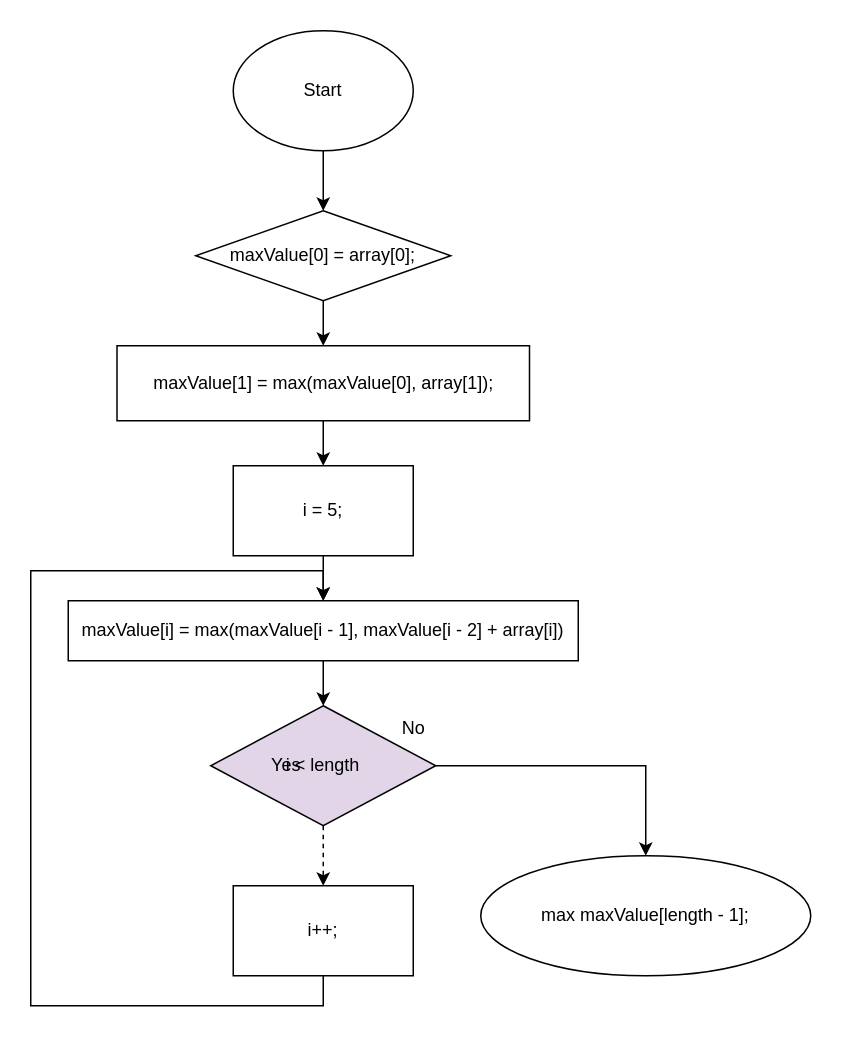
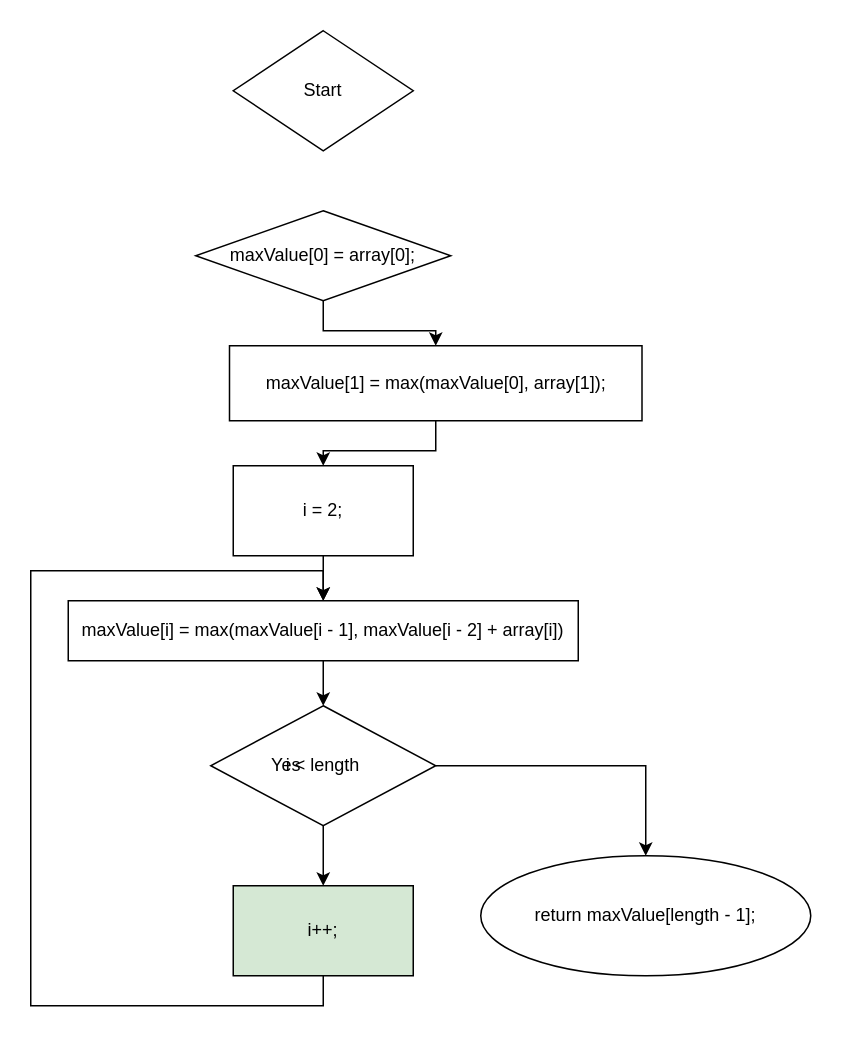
node "Start": shape ellipse -> diamond
edge "Start" -> "maxValue[0] = array[0];": removed
node "maxValue[1] = max(maxValue[0], array[1]);": moved (323, 383) -> (436, 383)
node "i = 5;": label "i = 5;" -> "i = 2;"
node "No": removed
node "i < length": fillcolor #e1d5e7 -> #ffffff
edge "i < length" -> "i++;": style dashed -> solid
node "max maxValue[length - 1];": label "max maxValue[length - 1];" -> "return maxValue[length - 1];"
node "i++;": fillcolor #ffffff -> #d5e8d4
